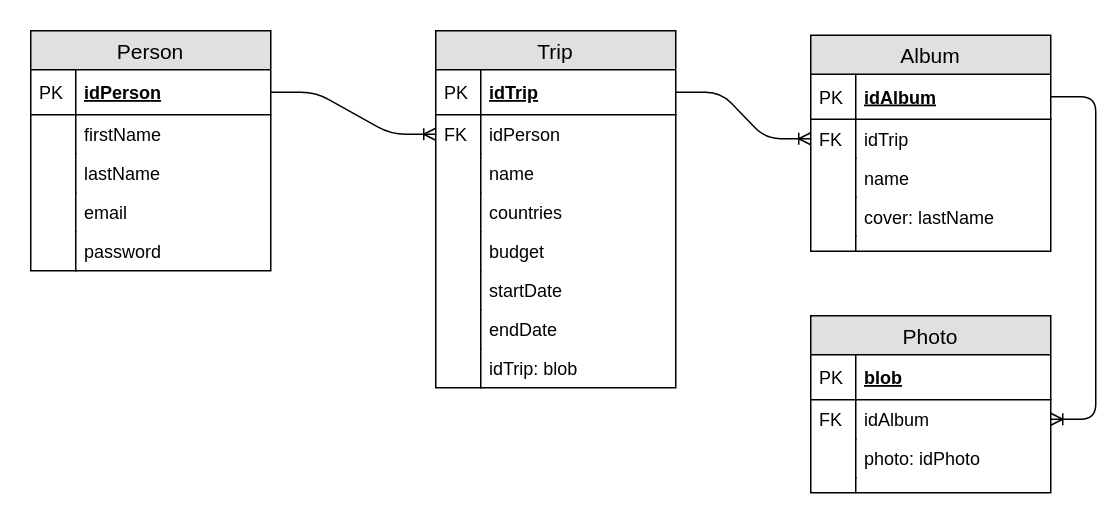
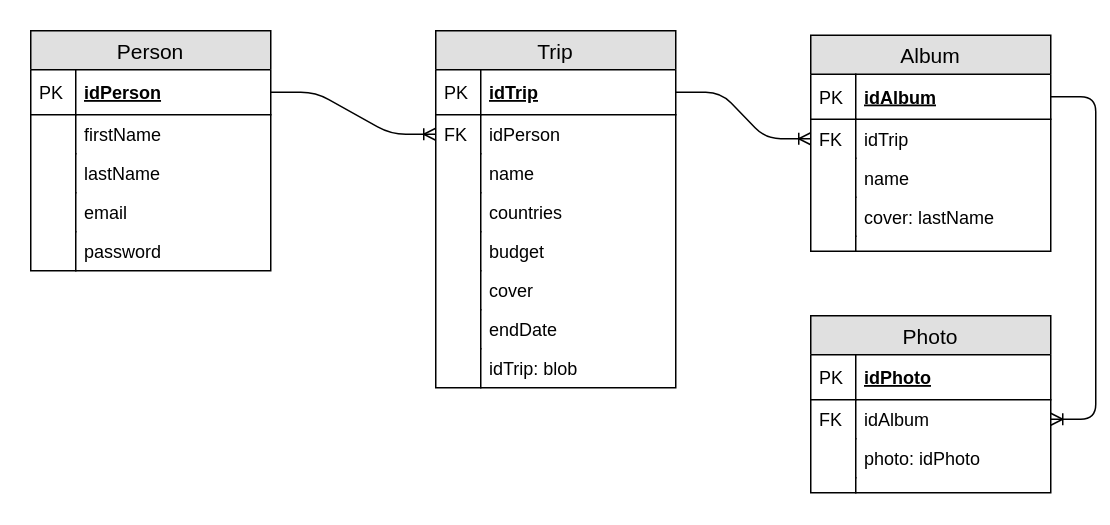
node "startDate": label "startDate" -> "cover"
node "blob": label "blob" -> "idPhoto"
